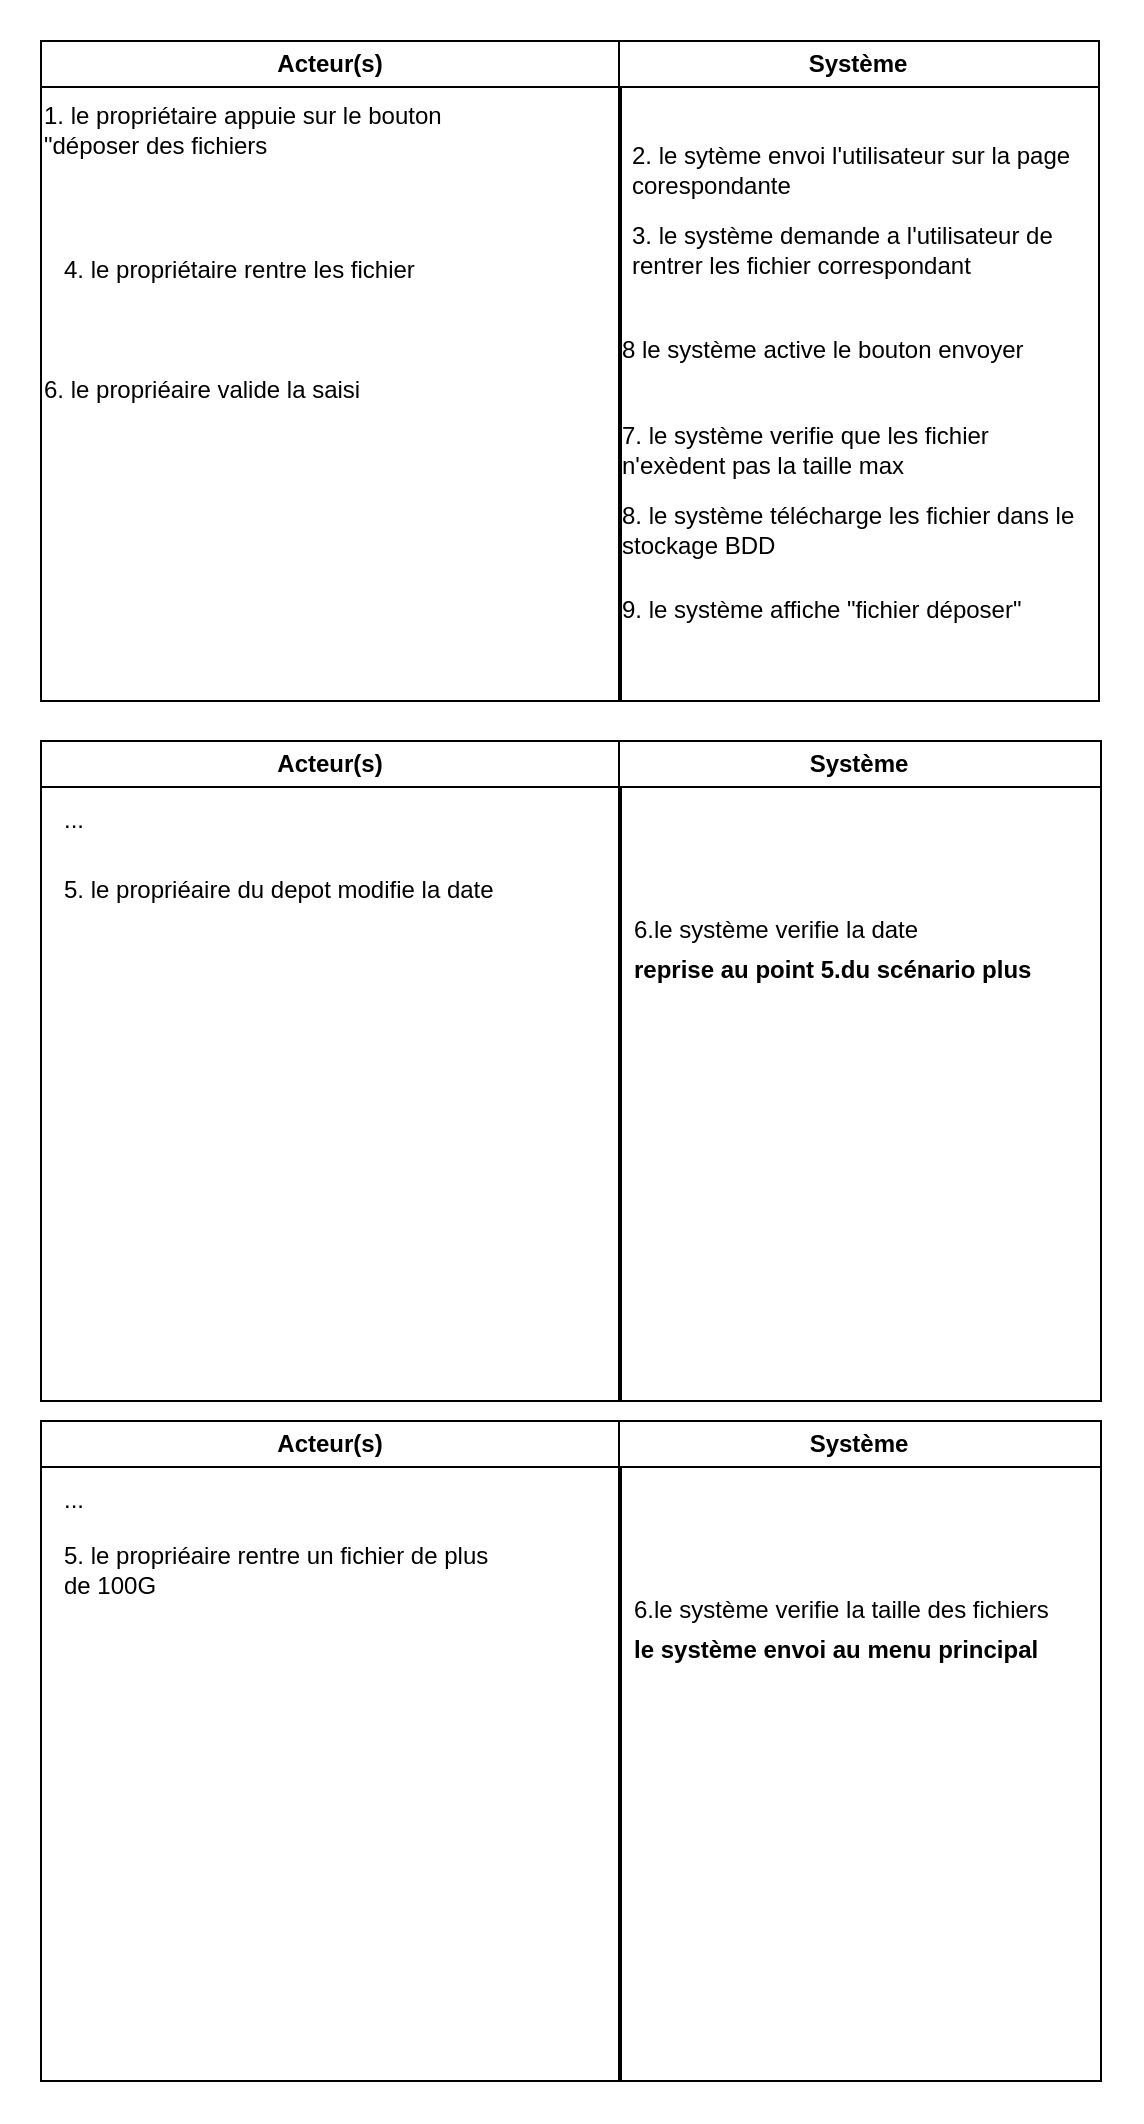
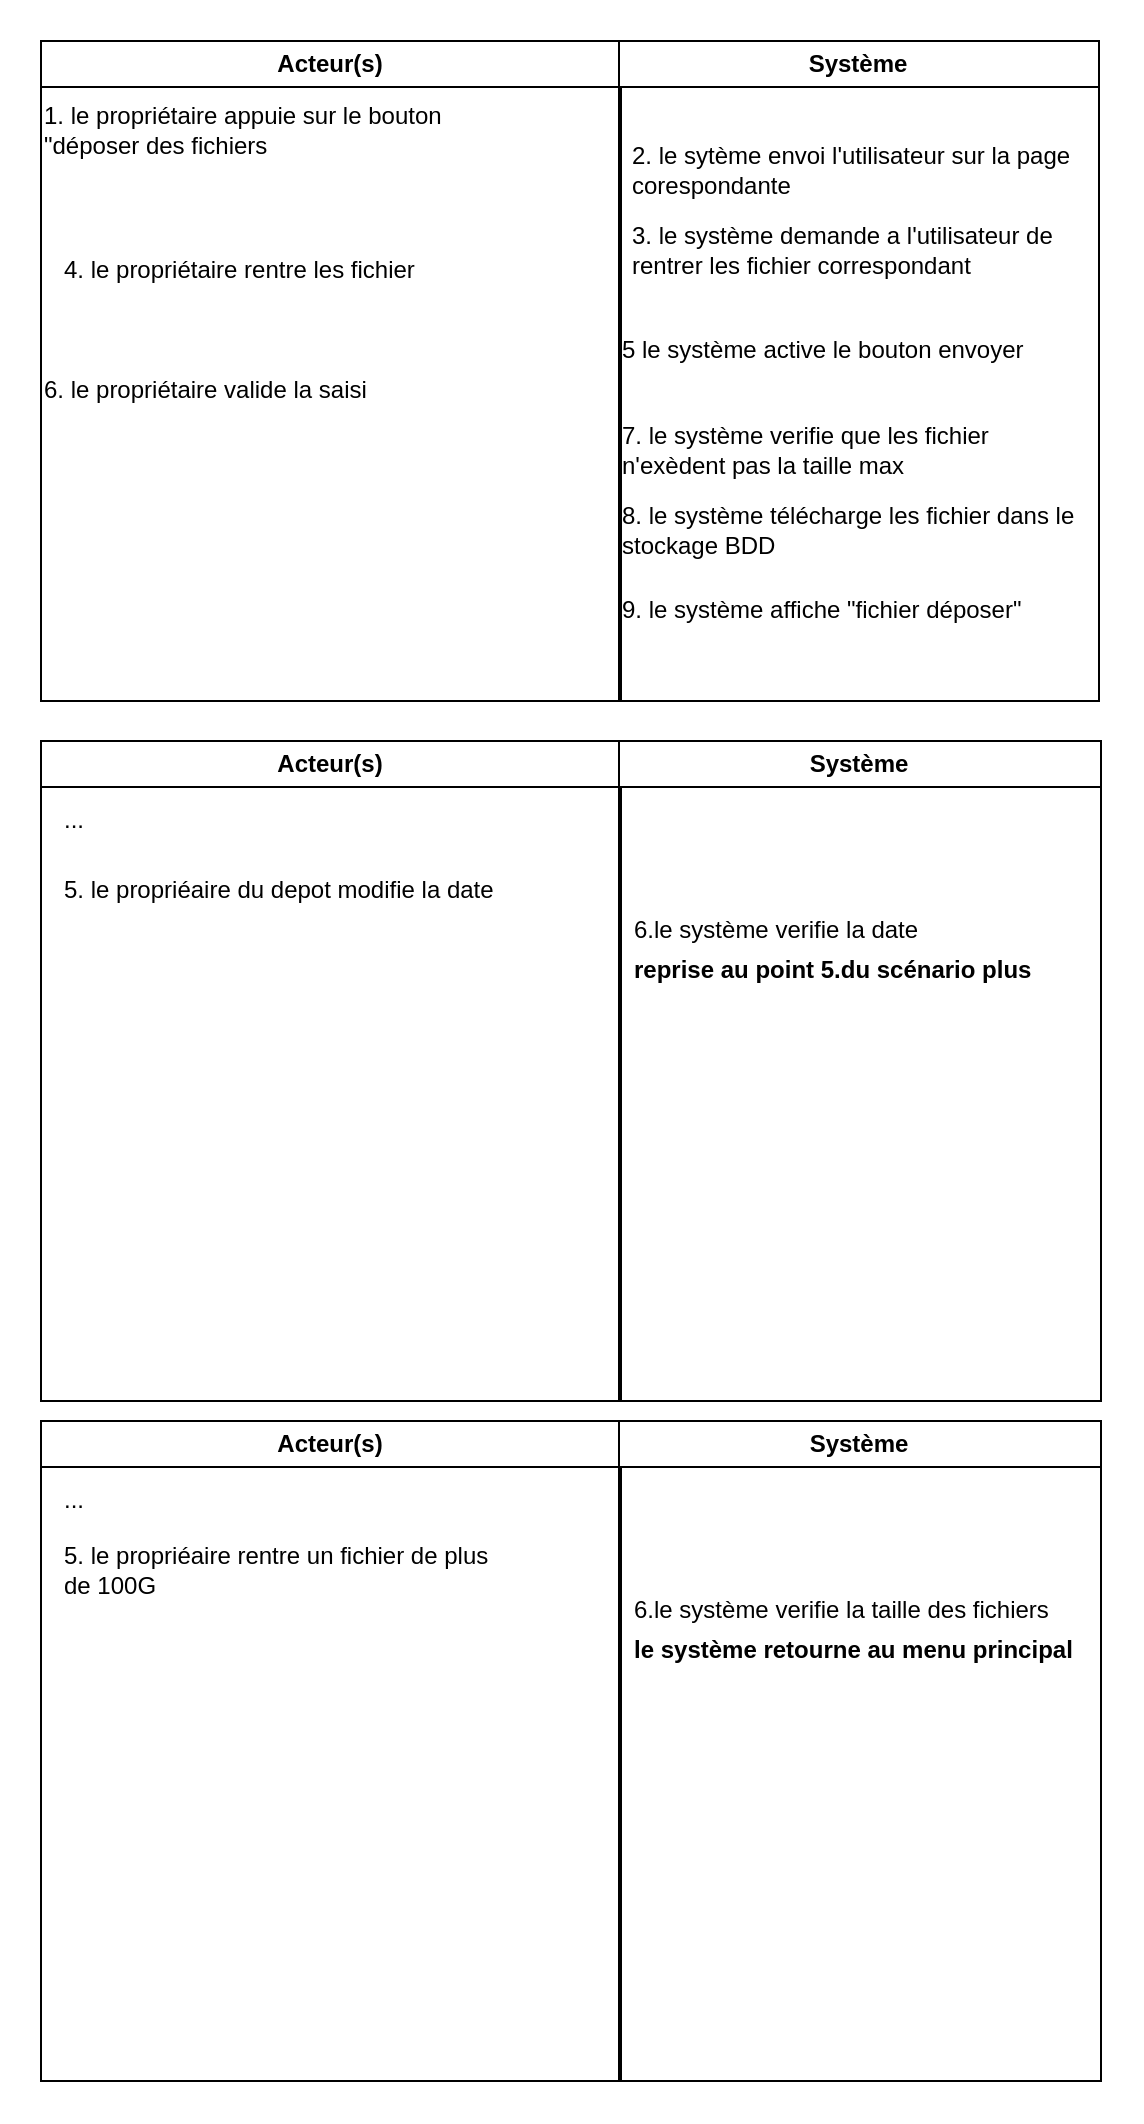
node "8 le système active le bouton envoyer": label "8 le système active le bouton envoyer" -> "5 le système active le bouton envoyer"
node "6. le propriéaire valide la saisi": label "6. le propriéaire valide la saisi" -> "6. le propriétaire valide la saisi"
node "le système envoi au menu principal": label "le système envoi au menu principal" -> "le système retourne au menu principal"
